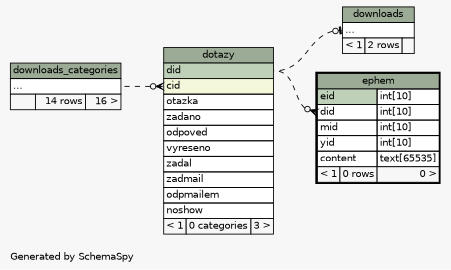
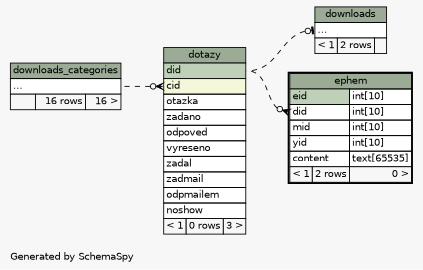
node "downloads_categories": text "14 rows" -> "16 rows"
node "ephem": text "0 rows" -> "2 rows"
node "dotazy": text "0 categories" -> "0 rows"
